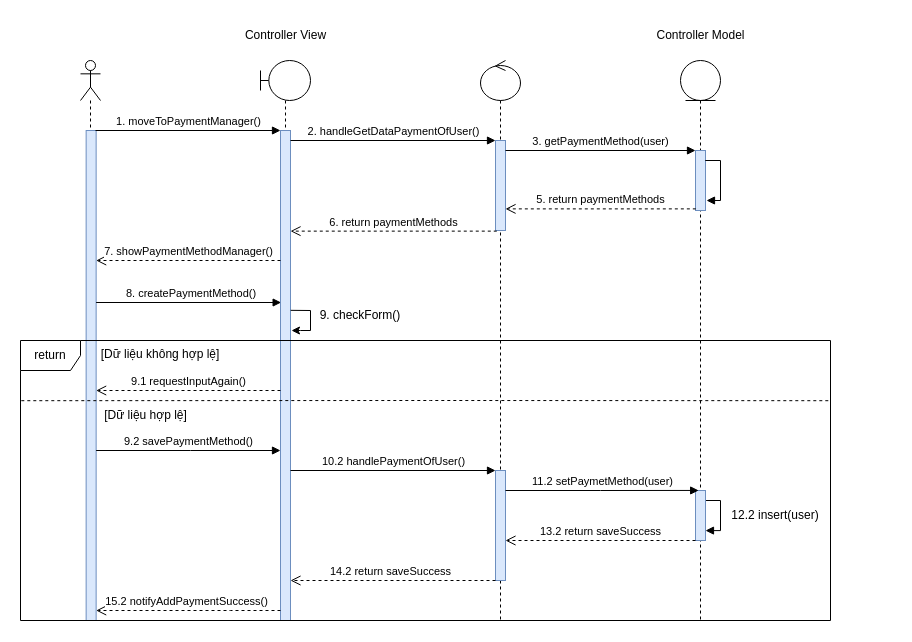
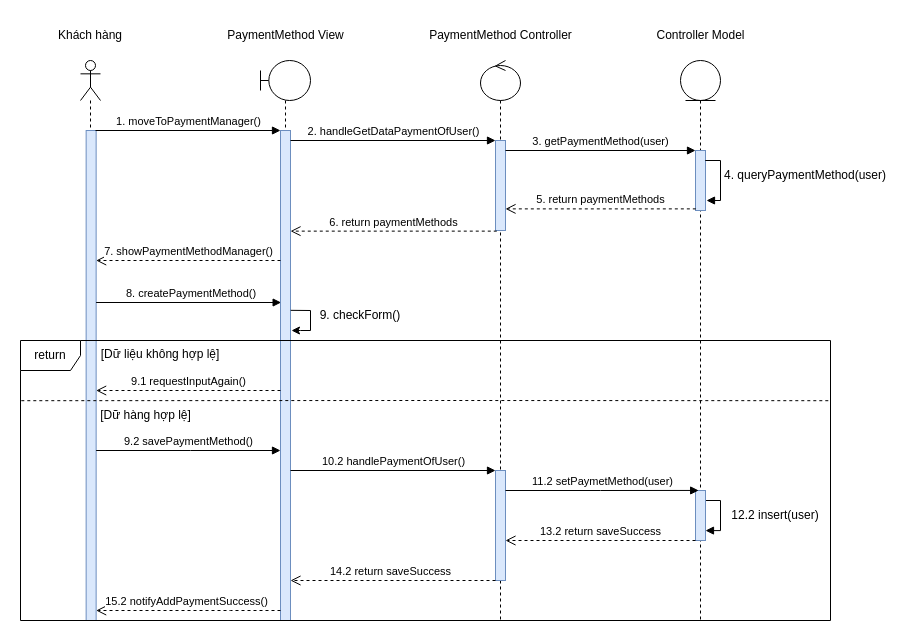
node "Khách hàng": added
node "Controller View": label "Controller View" -> "PaymentMethod View"
node "PaymentMethod Controller": added
node "4. queryPaymentMethod(user)": added
node "[Dữ liệu hợp lệ]": label "[Dữ liệu hợp lệ]" -> "[Dữ hàng hợp lệ]"
